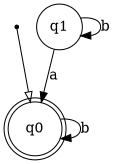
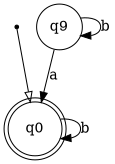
node "q1": label "q1" -> "q9"
